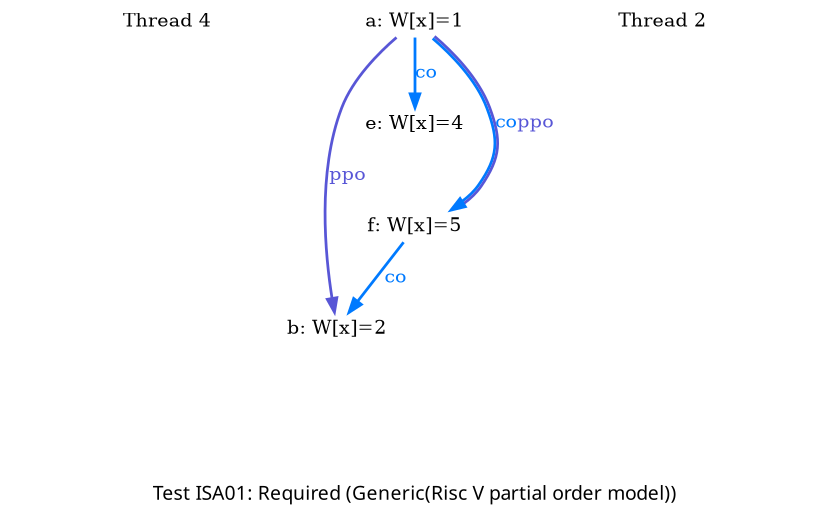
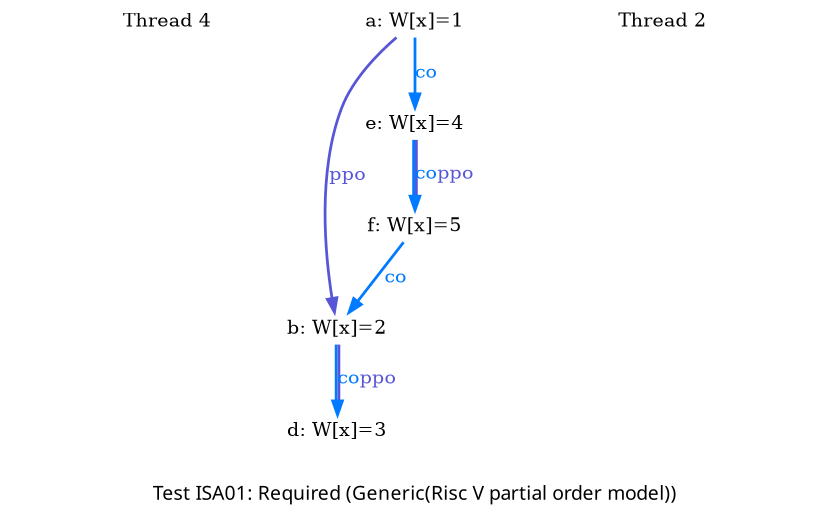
edge "a: W[x]=1" -> "f: W[x]=5": now "e: W[x]=4" -> "f: W[x]=5"
node "d: W[x]=3": added
